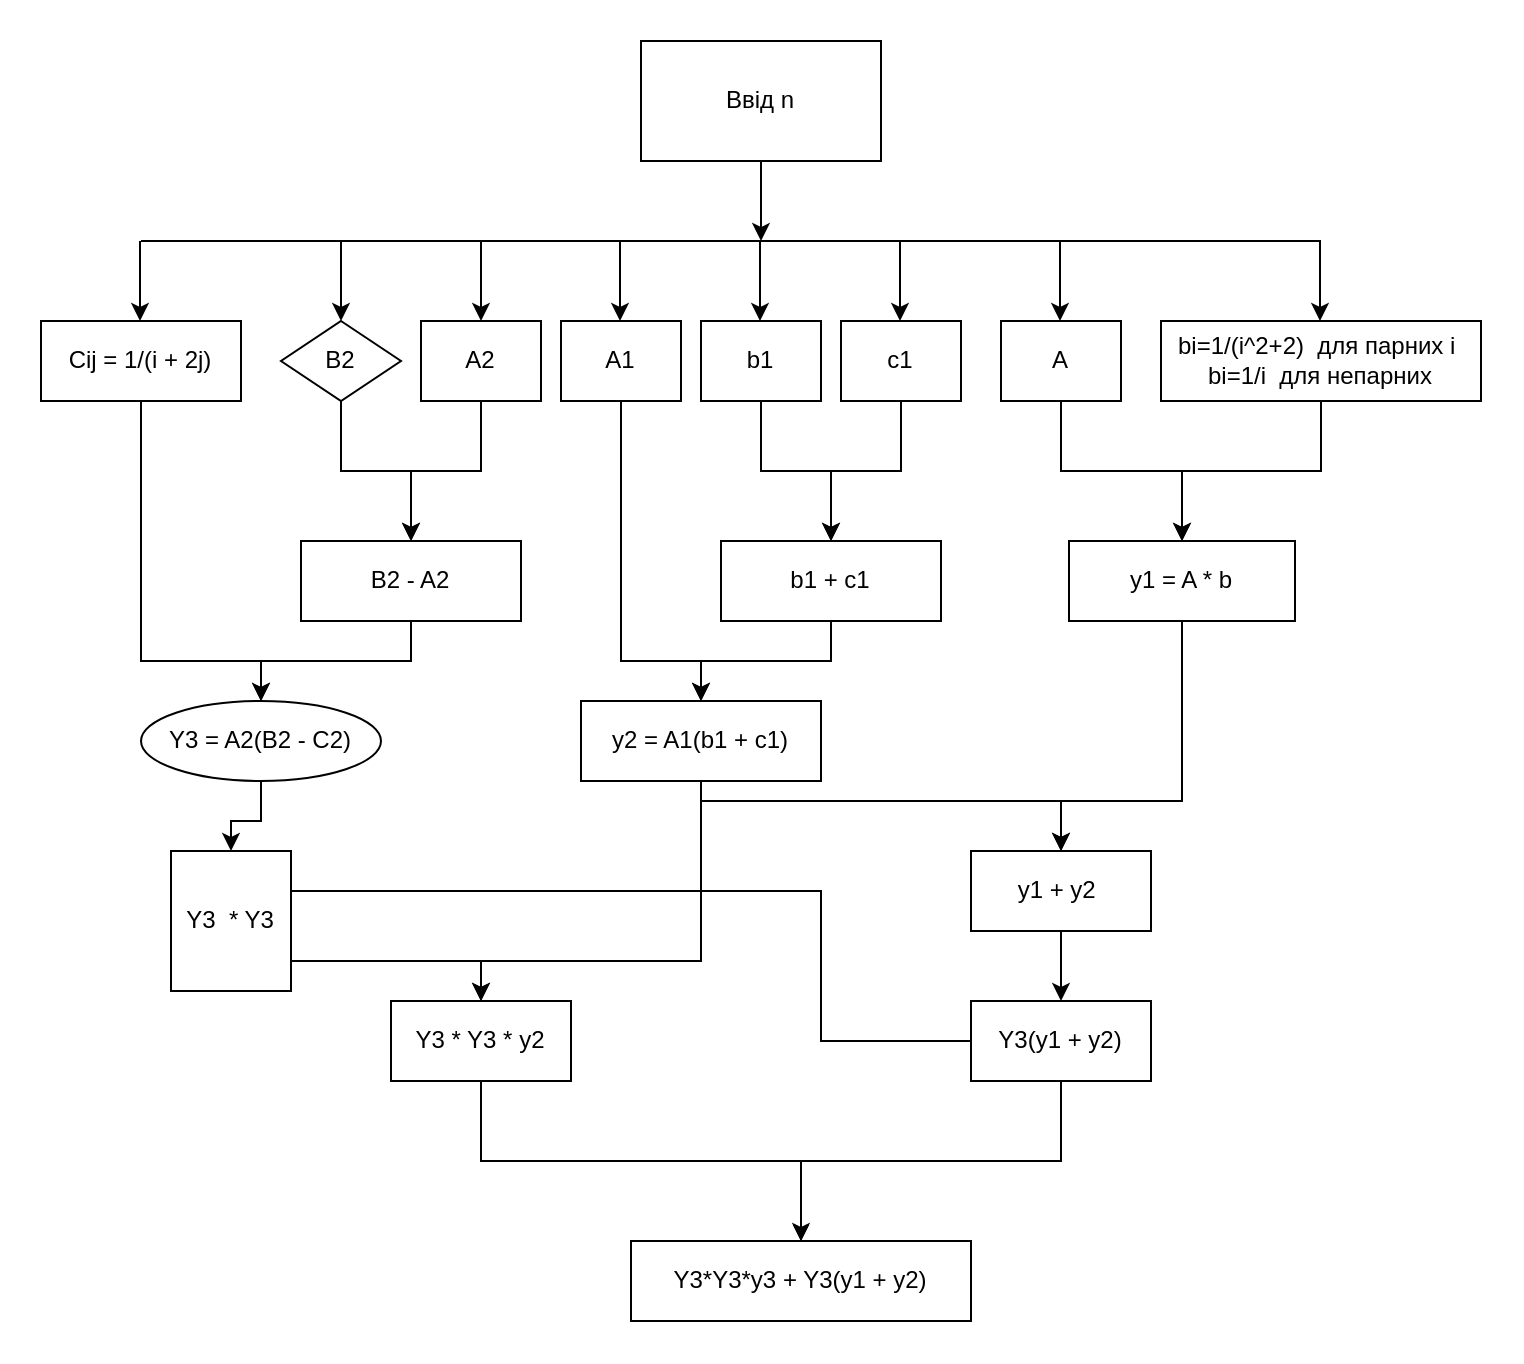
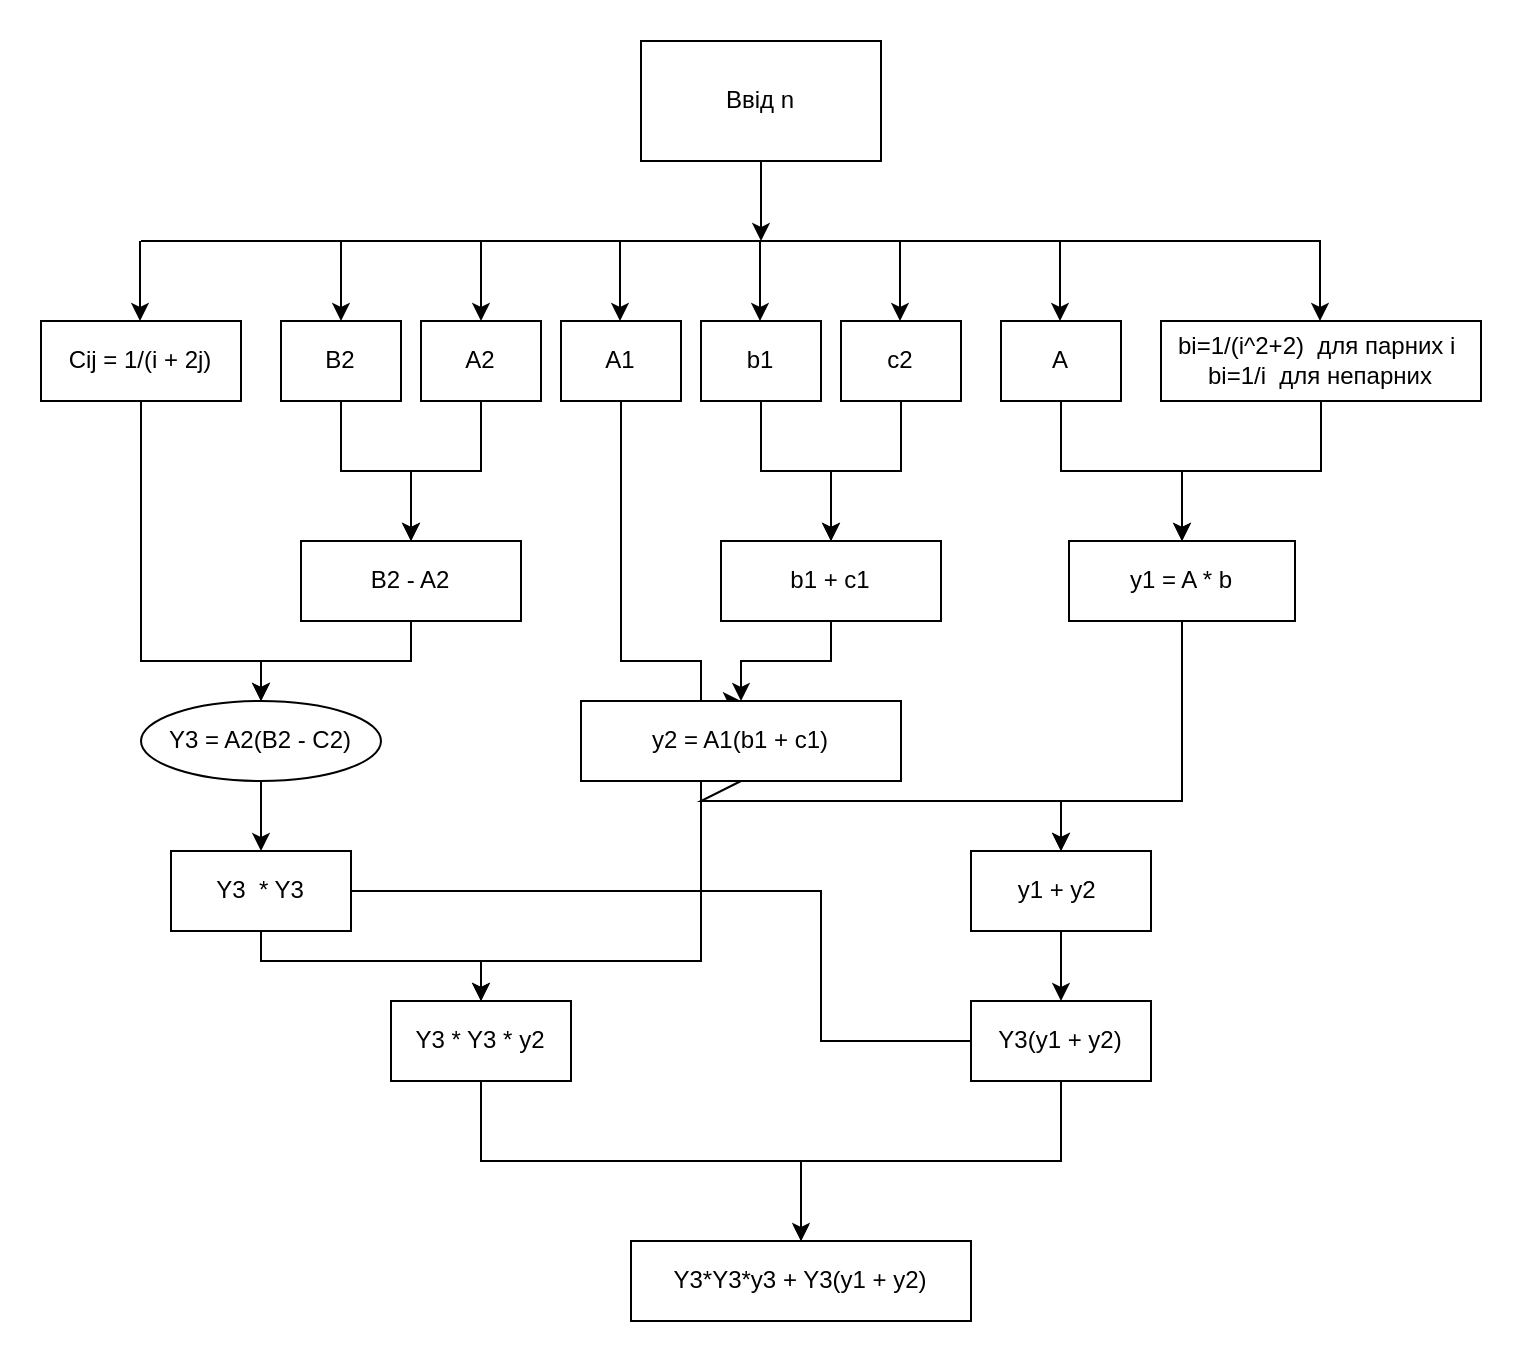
node "B2": shape diamond -> rectangle
node "c1": label "c1" -> "c2"
node "y2 = A1(b1 + c1)": size 240x80 -> 320x80
node "Y3 * Y3": size 120x140 -> 180x80
